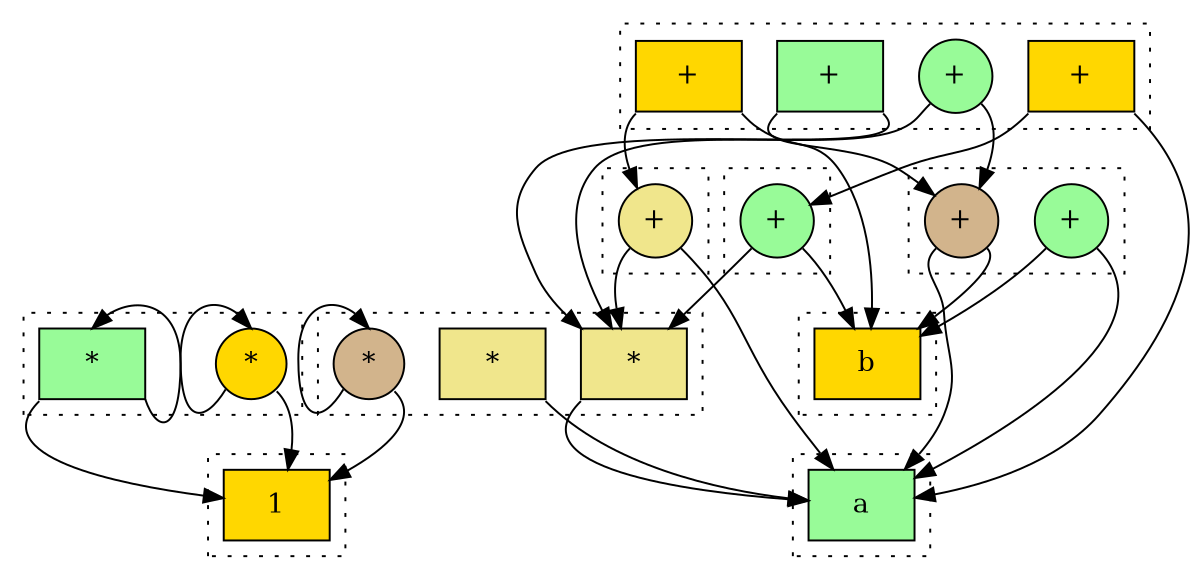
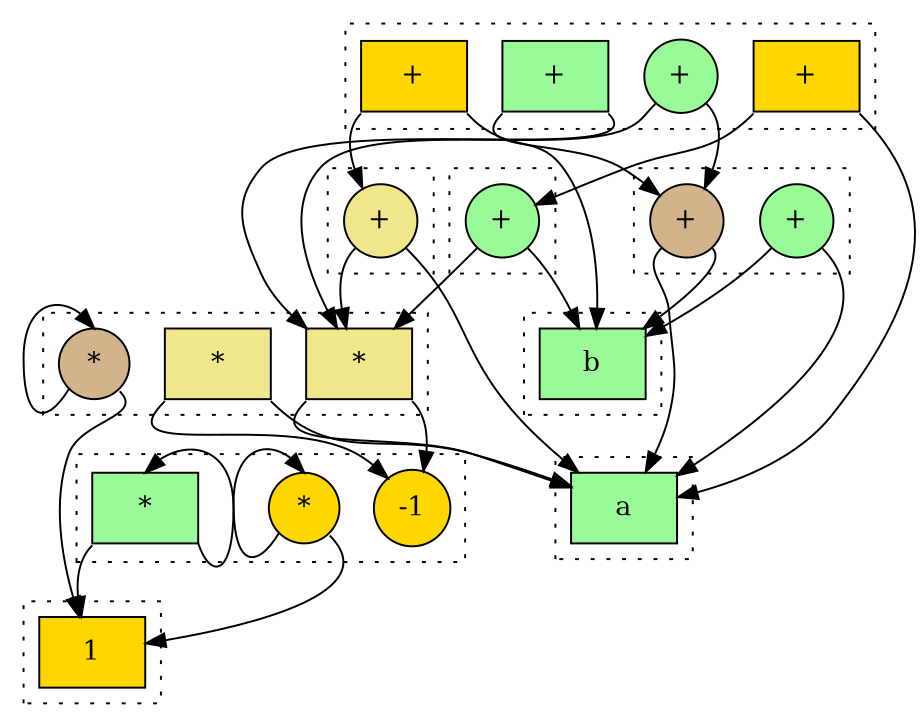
node "b": fillcolor gold -> palegreen
node "-1": added
